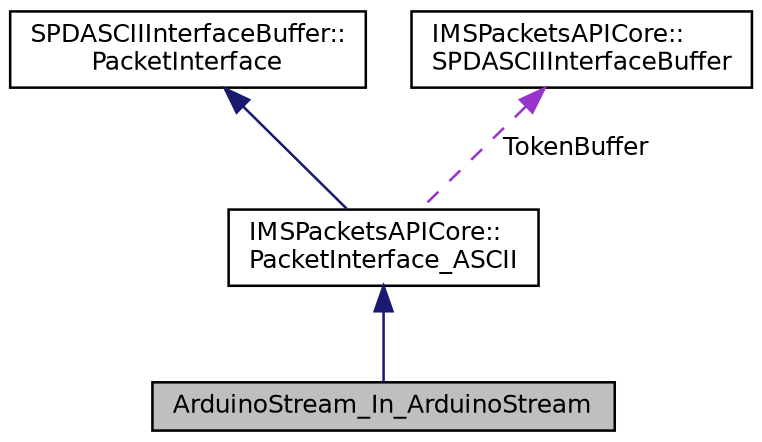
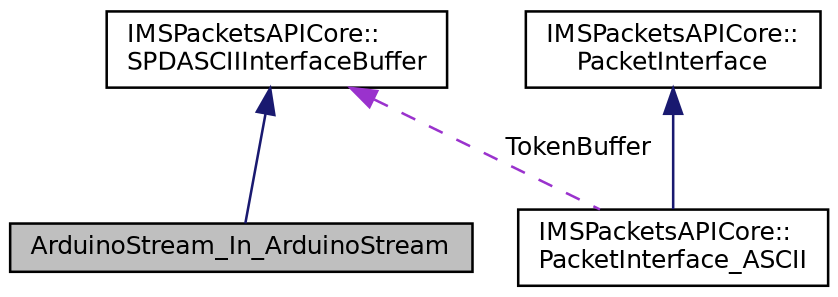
node "SPDASCIIInterfaceBuffer:: PacketInterface": label "SPDASCIIInterfaceBuffer:: PacketInterface" -> "IMSPacketsAPICore:: PacketInterface"
edge "ArduinoStream_In_ArduinoStream" -> "IMSPacketsAPICore:: PacketInterface_ASCII": now "ArduinoStream_In_ArduinoStream" -> "IMSPacketsAPICore:: SPDASCIIInterfaceBuffer"
